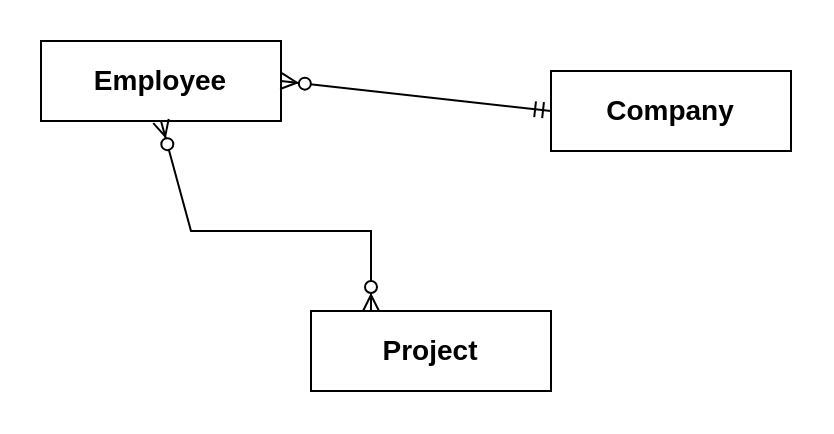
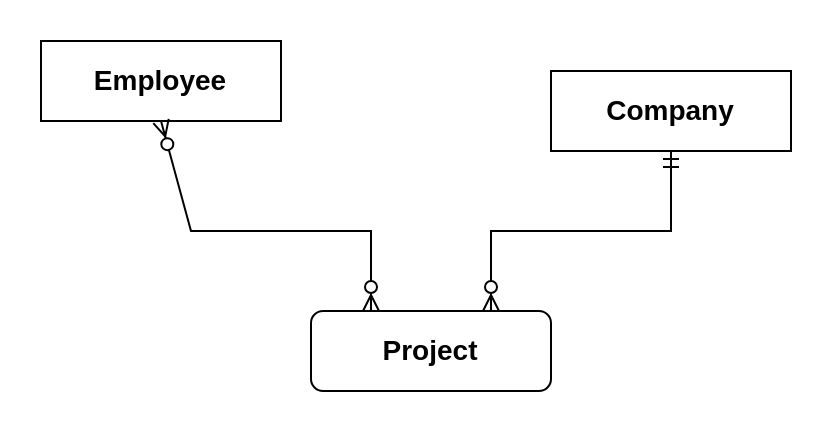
edge "Employee" -- "Company": removed
edge "Company" -- "Project": added
node "Project": shape rectangle -> rounded rectangle
